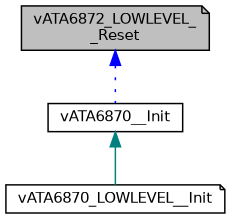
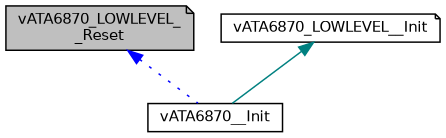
node "vATA6872_LOWLEVEL_ _Reset": label "vATA6872_LOWLEVEL_ _Reset" -> "vATA6870_LOWLEVEL_ _Reset"
edge "vATA6870_LOWLEVEL__Init" -> "vATA6870__Init": reversed
